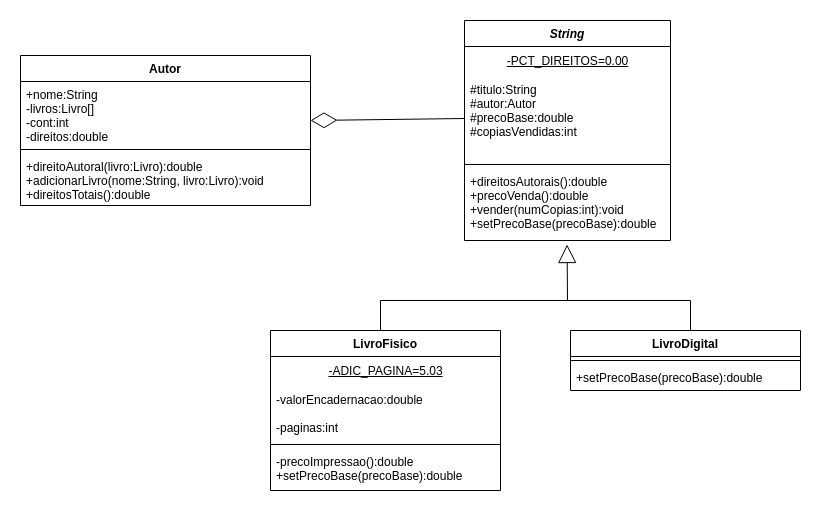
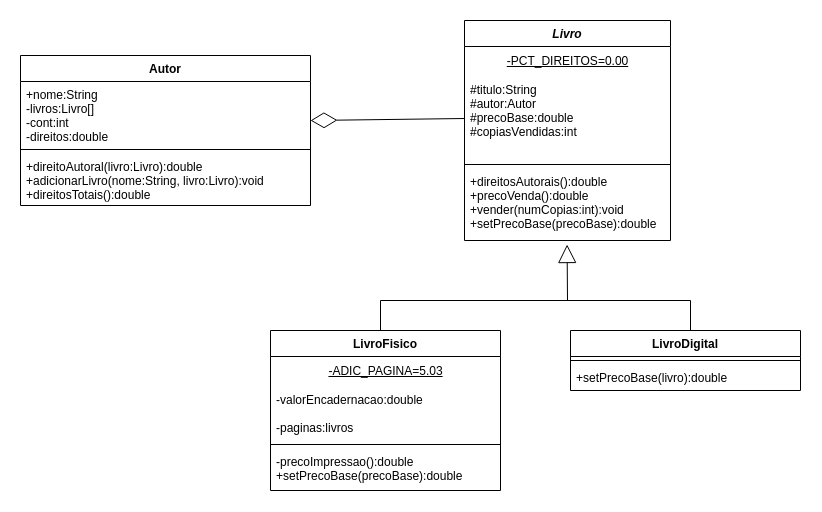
node "String": label "String" -> "Livro"
node "+setPrecoBase(precoBase):double": label "+setPrecoBase(precoBase):double" -> "+setPrecoBase(livro):double"
node "-valorEncadernacao:double -paginas:int": label "-valorEncadernacao:double -paginas:int" -> "-valorEncadernacao:double -paginas:livros"
